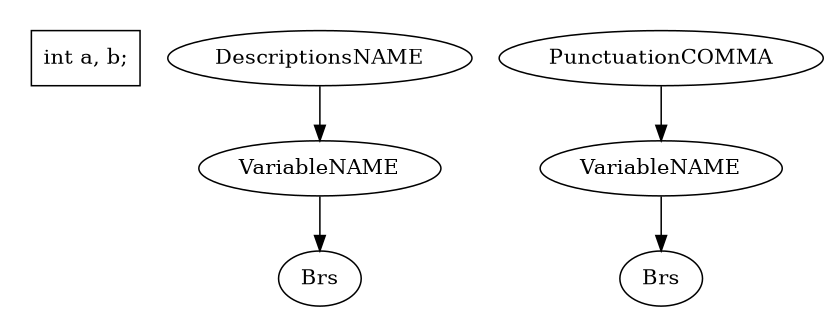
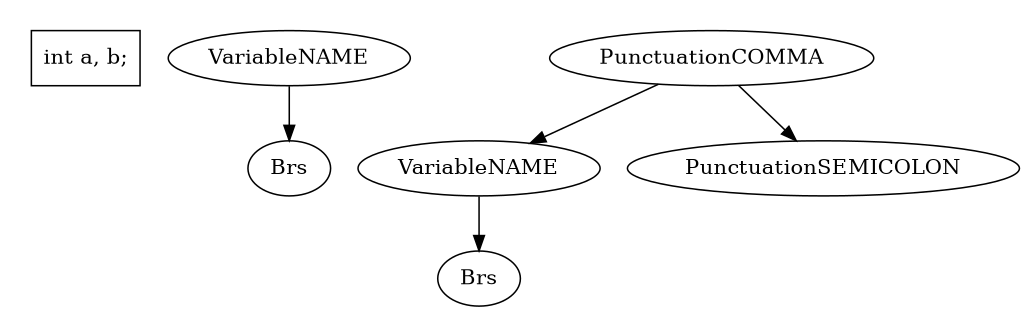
node "DescriptionsNAME": removed
node "PunctuationSEMICOLON": added
